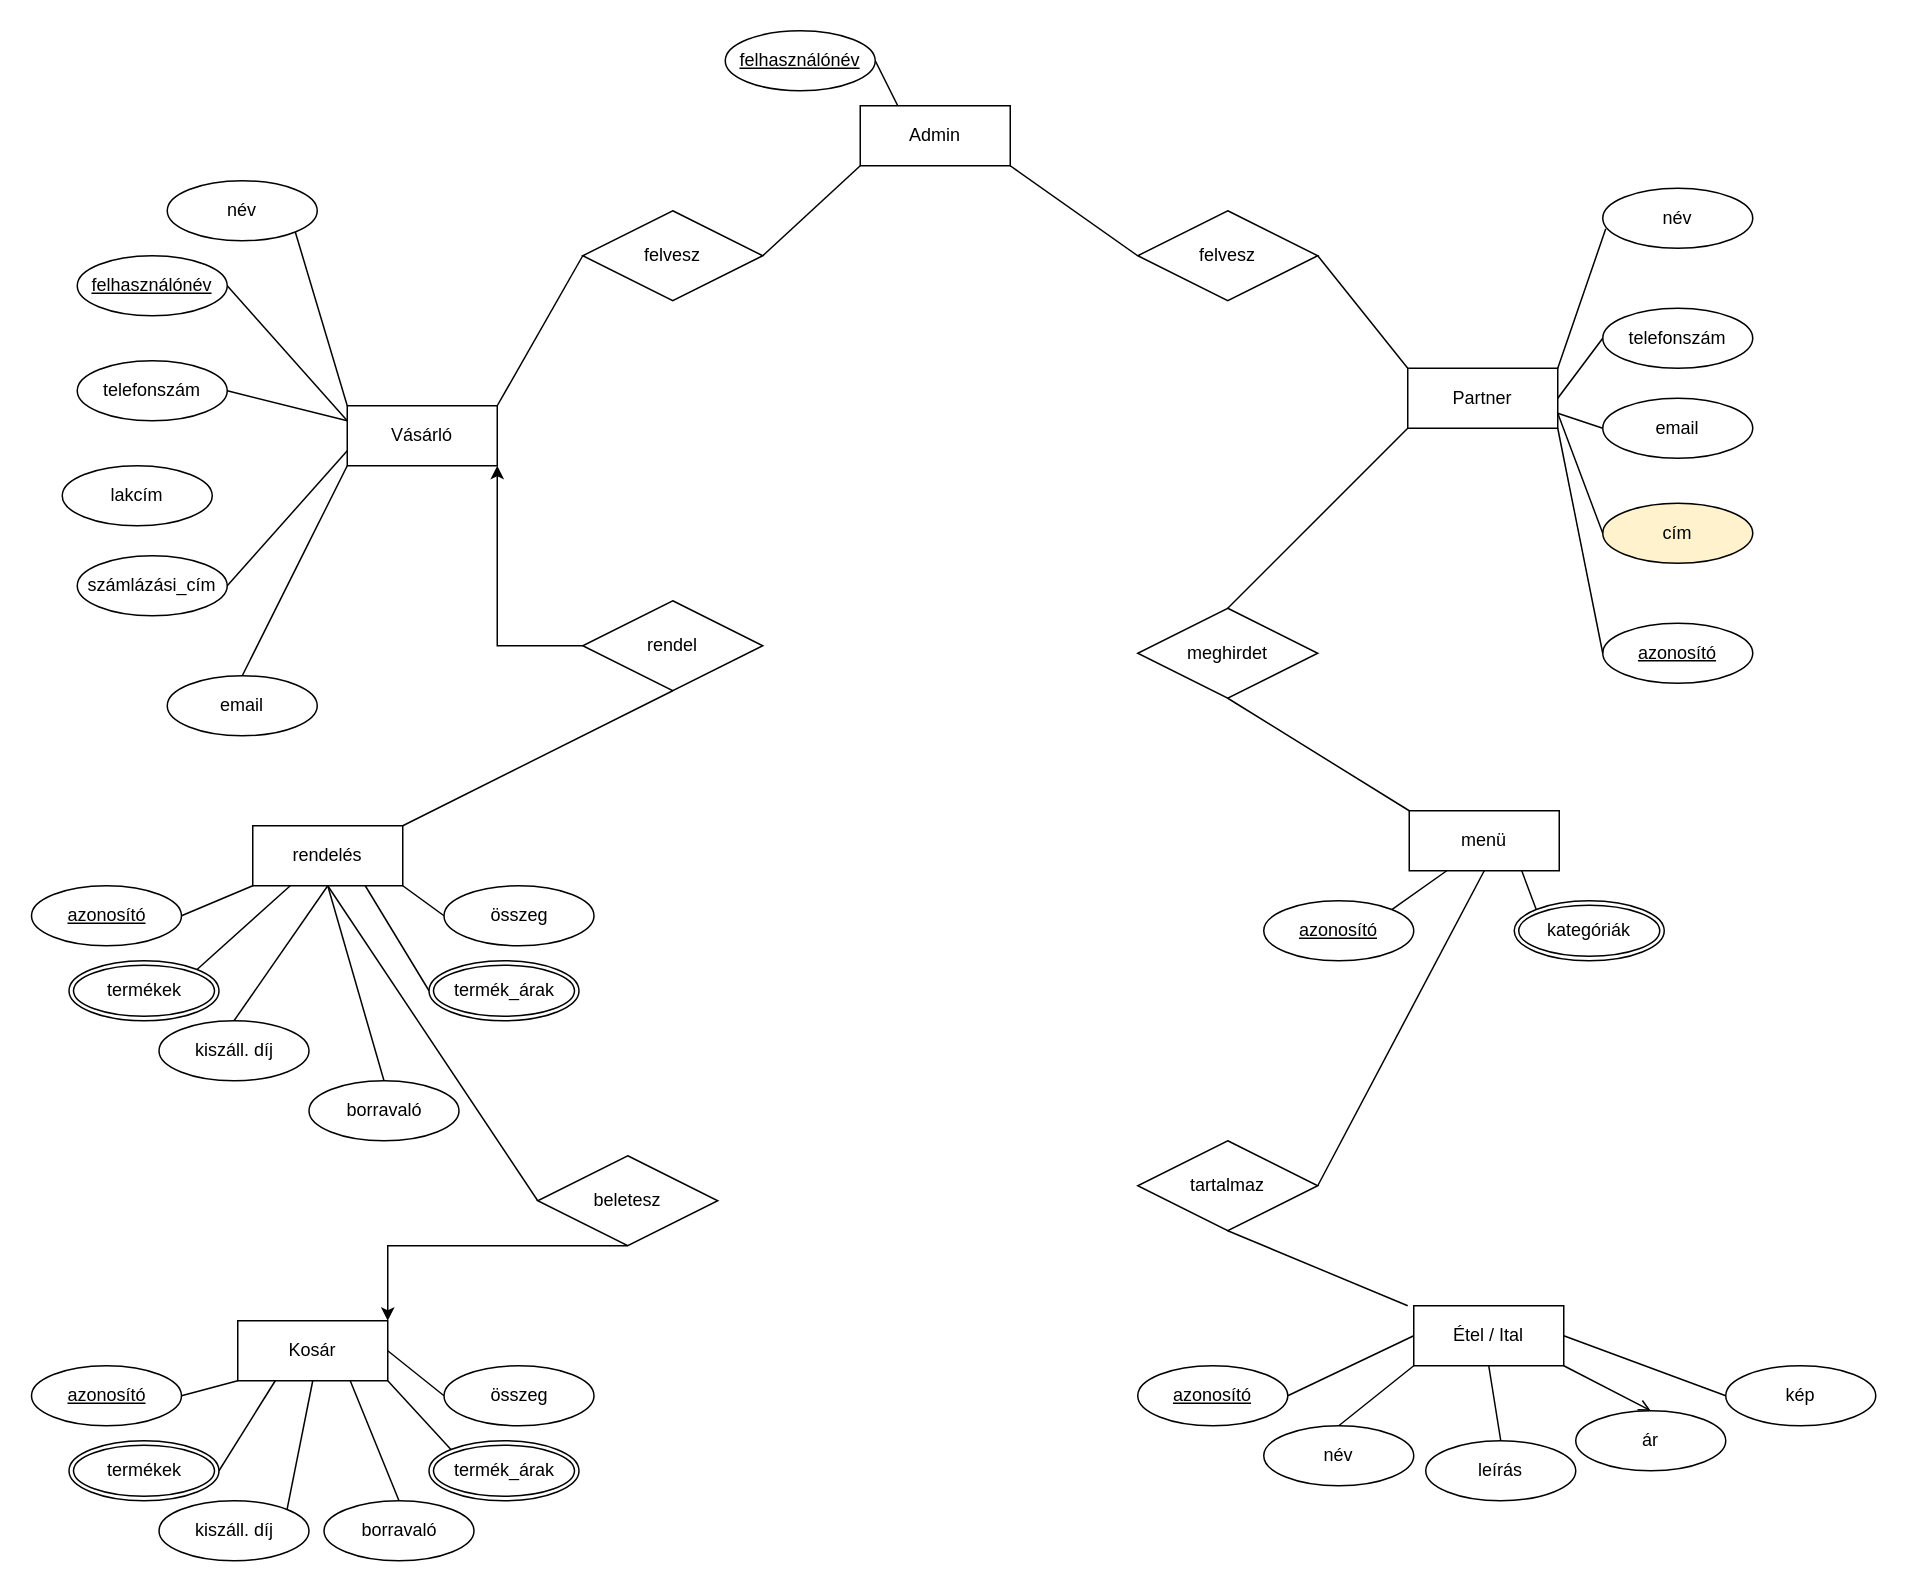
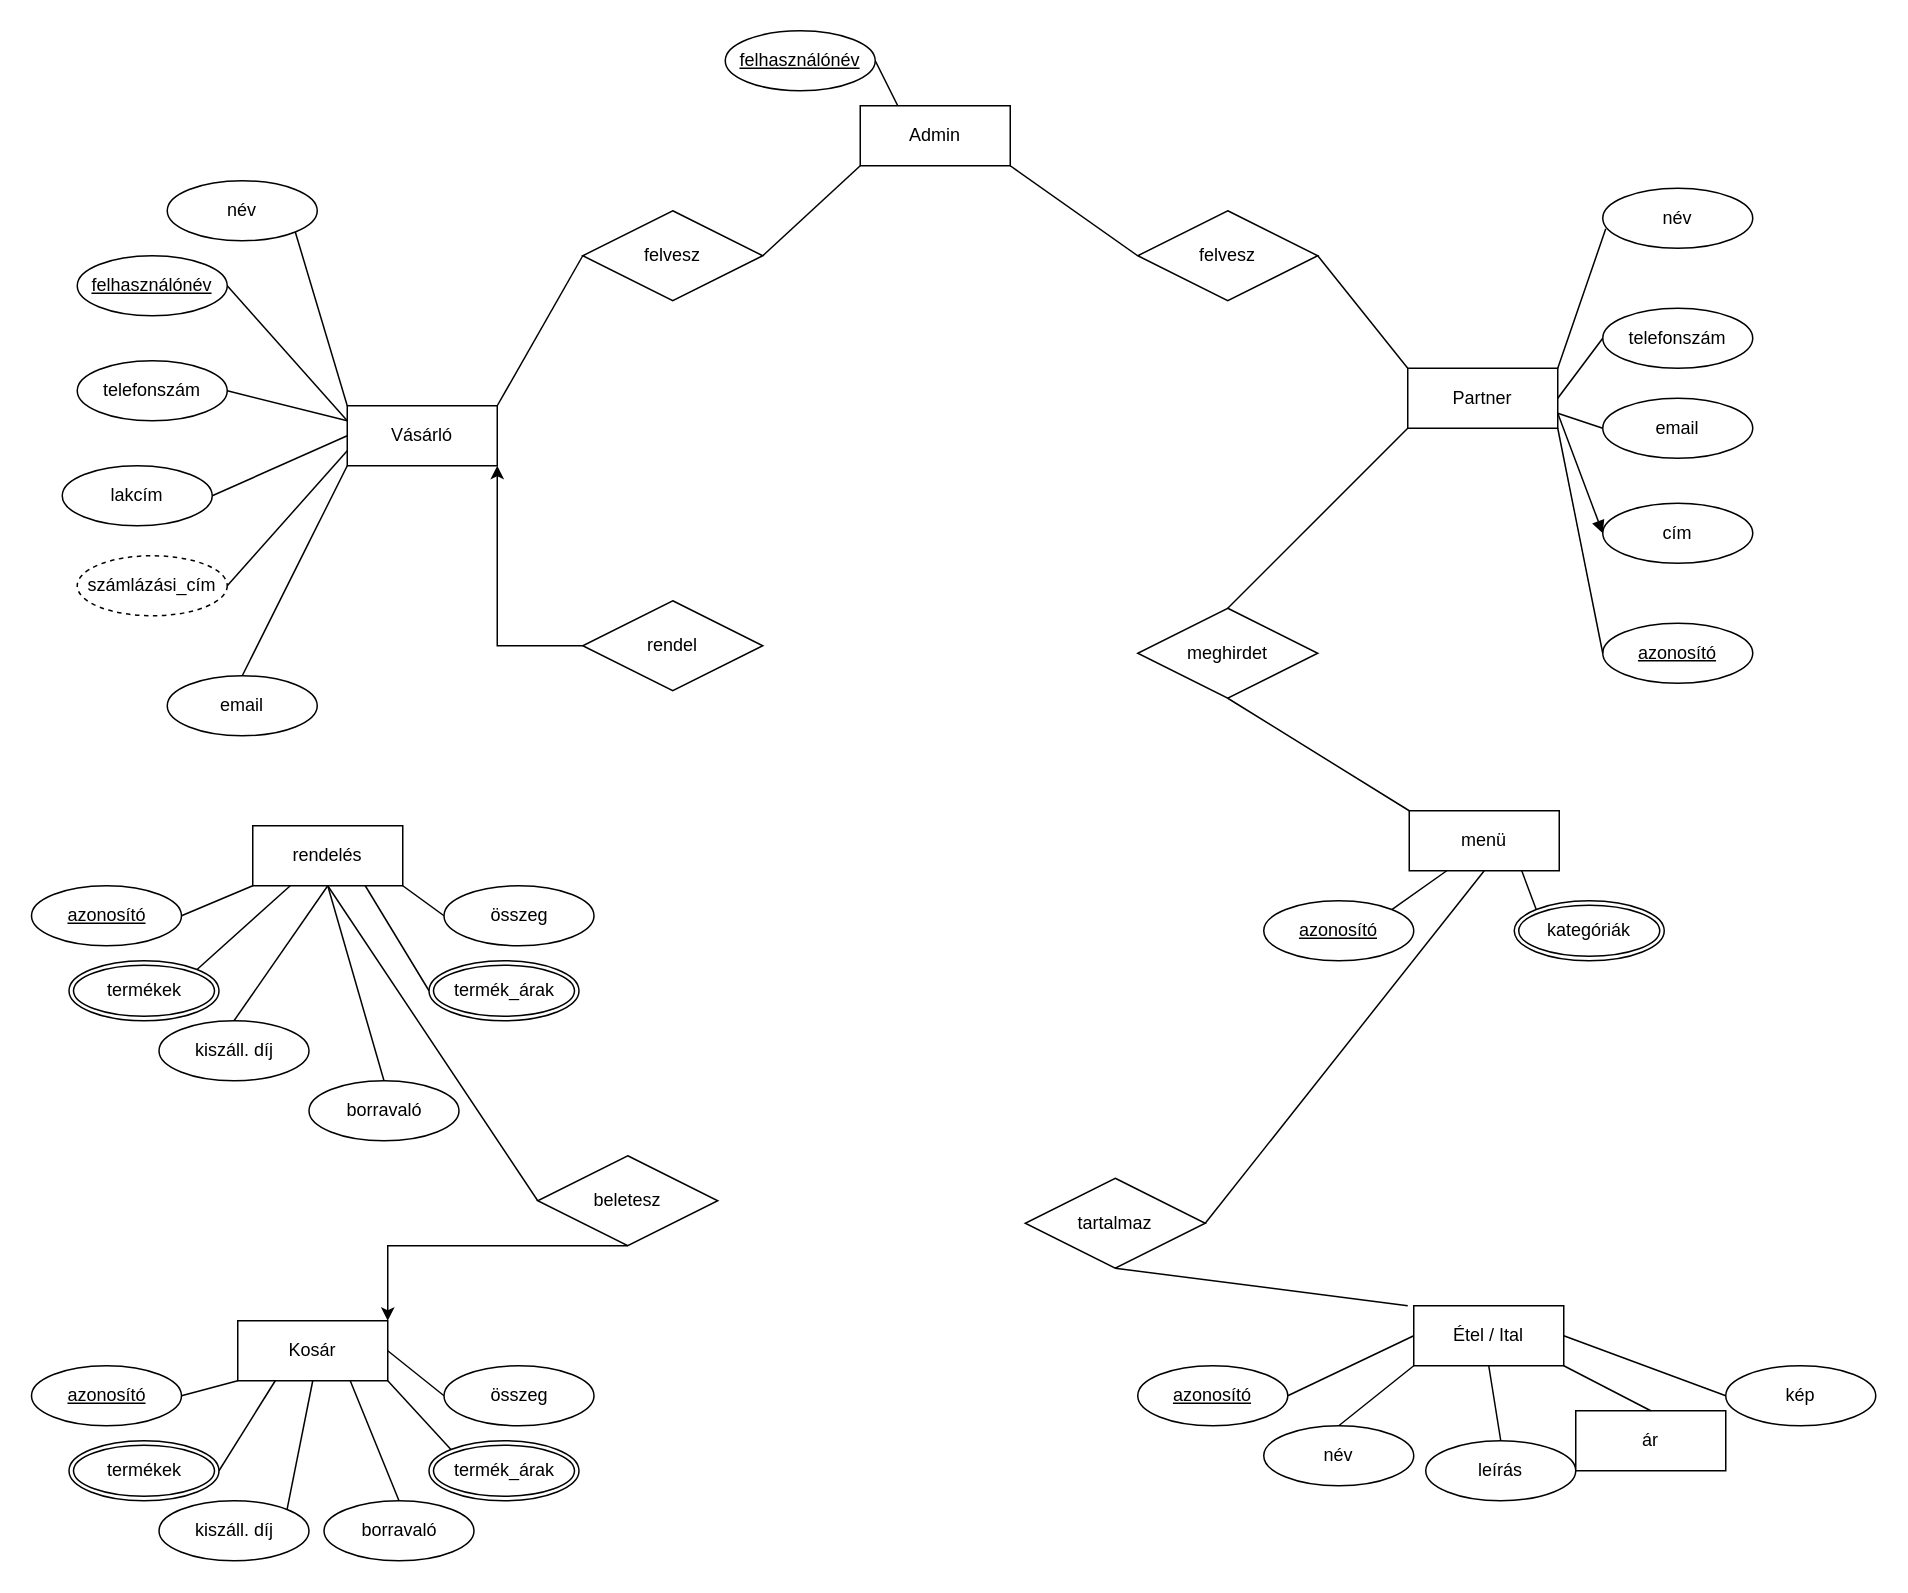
edge "Vásárló" -- "lakcím": added
edge "Partner" -- "cím": arrowhead none -> block
node "cím": fillcolor #fff2cc -> #ffffff
node "számlázási_cím": style solid -> dashed
edge "rendel" -- "rendelés": removed
node "tartalmaz": moved (1228, 1186) -> (1115, 1223)
edge "Étel / Ital" -> "ár": arrowhead open -> none
node "ár": shape ellipse -> rectangle
